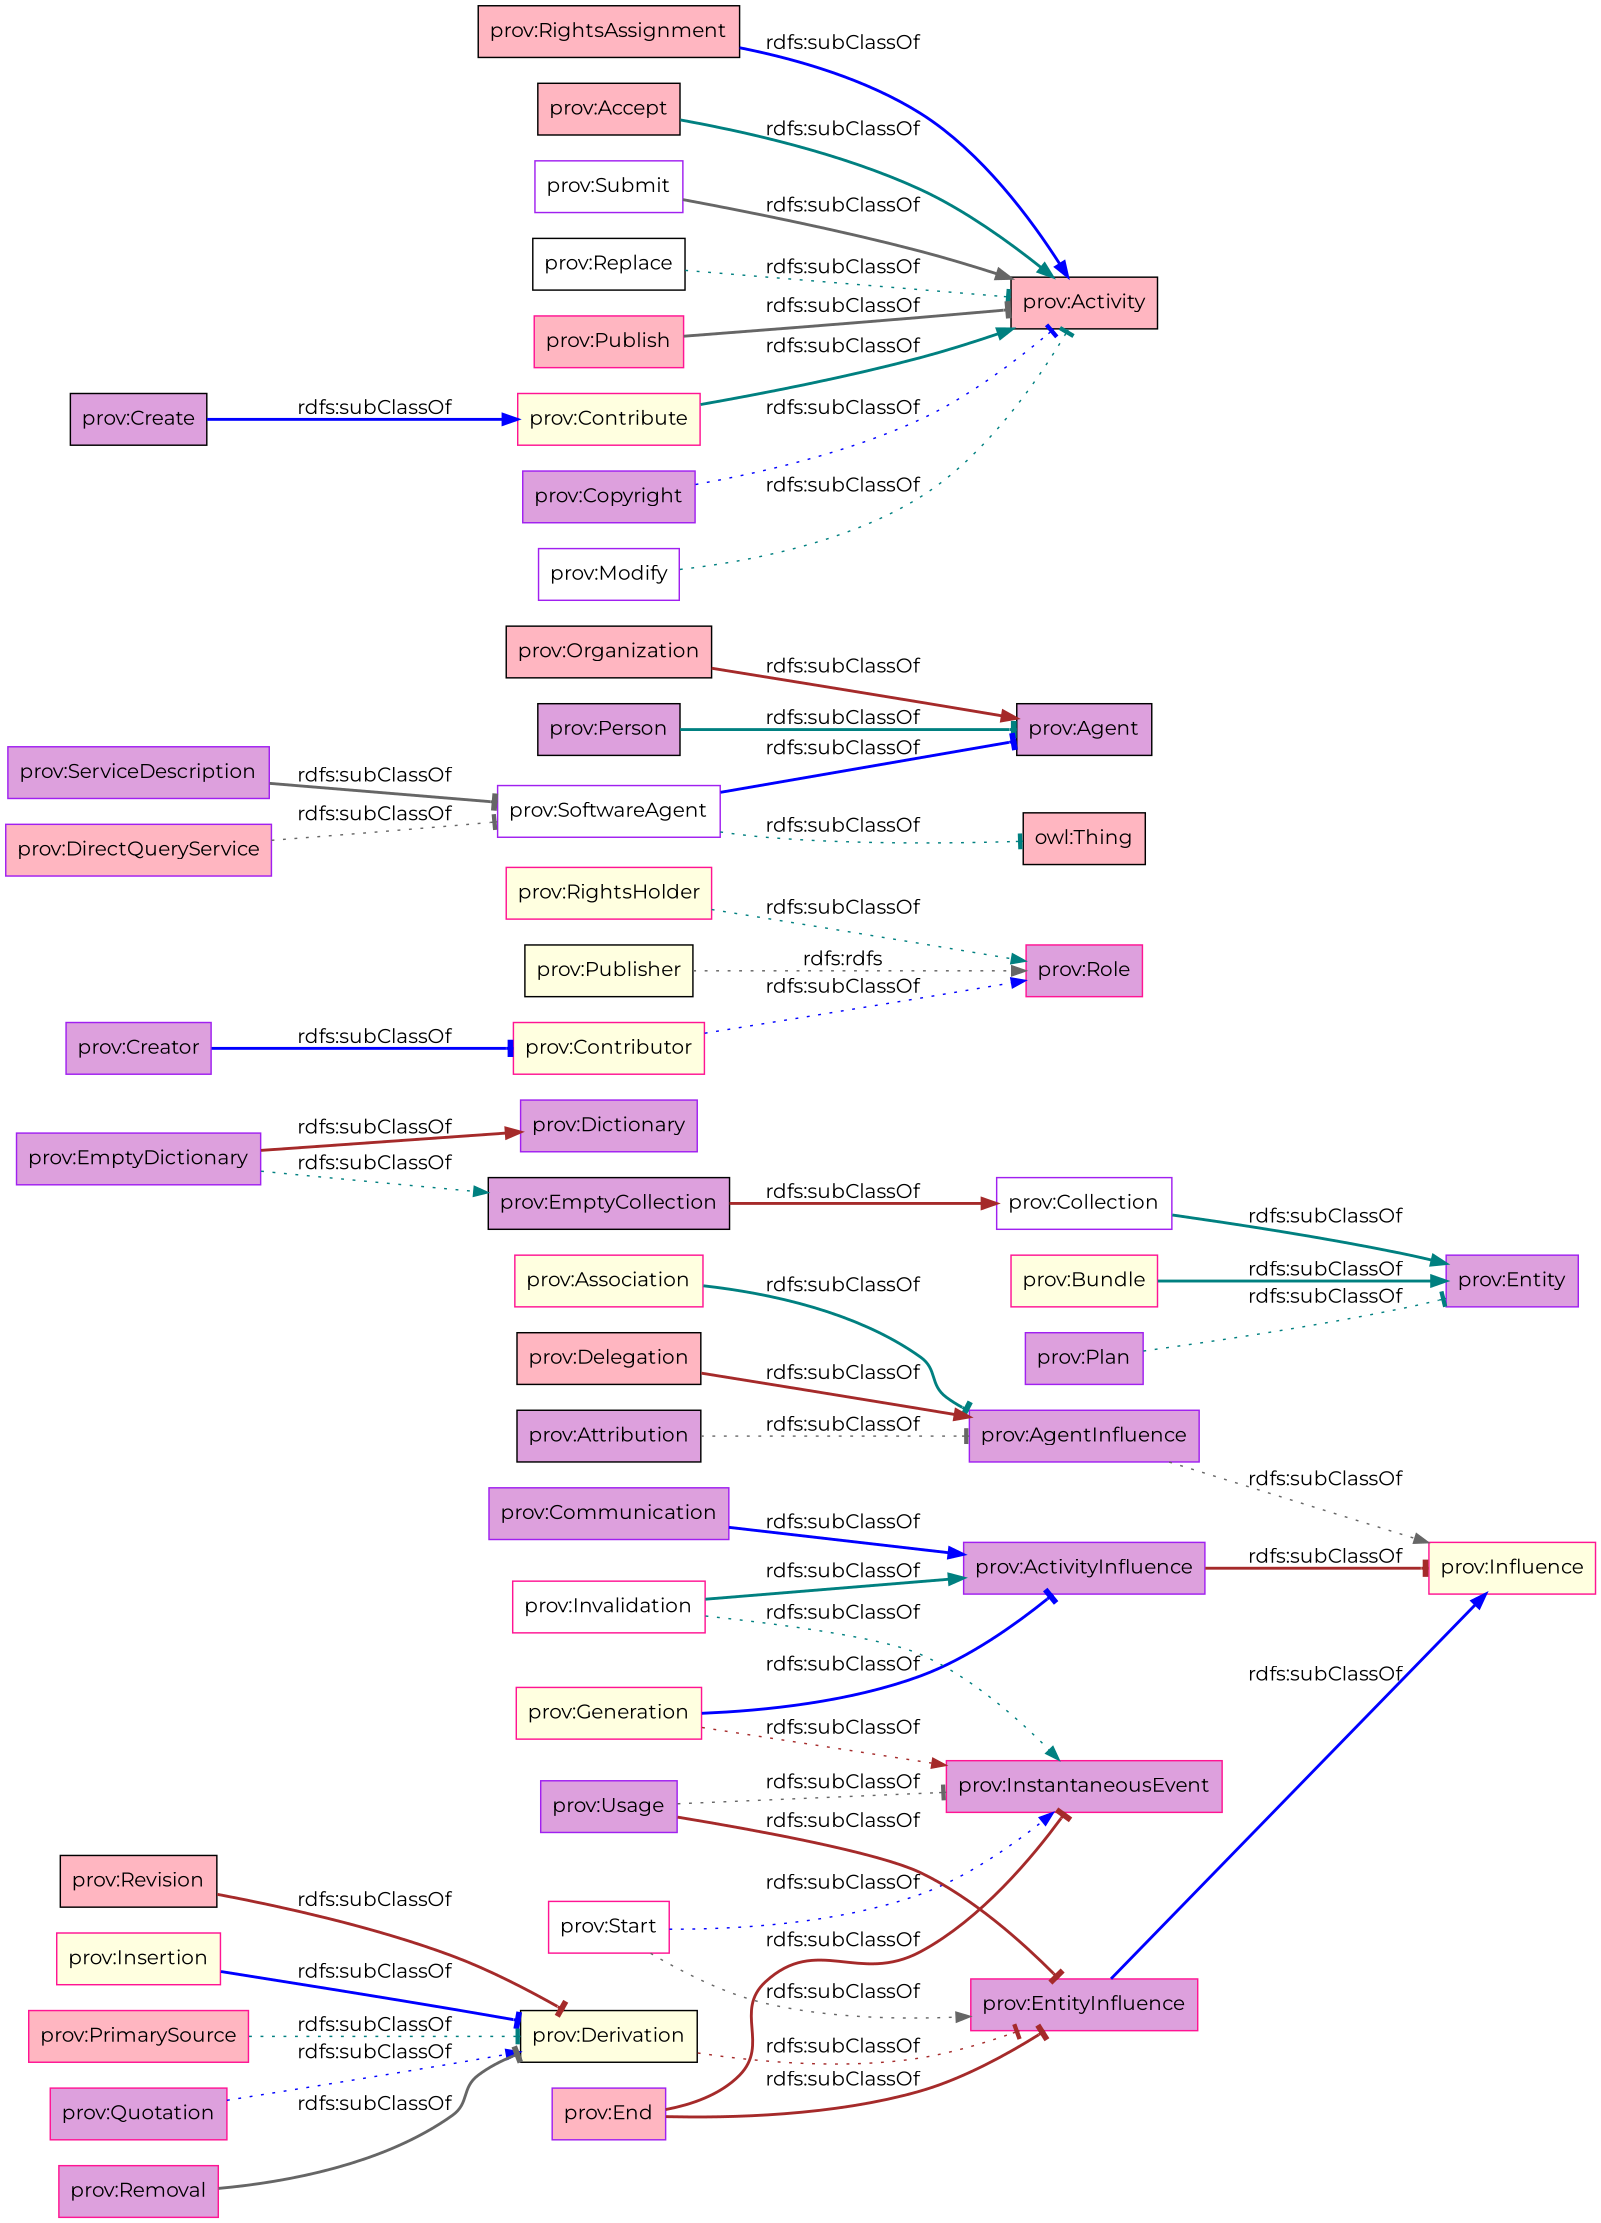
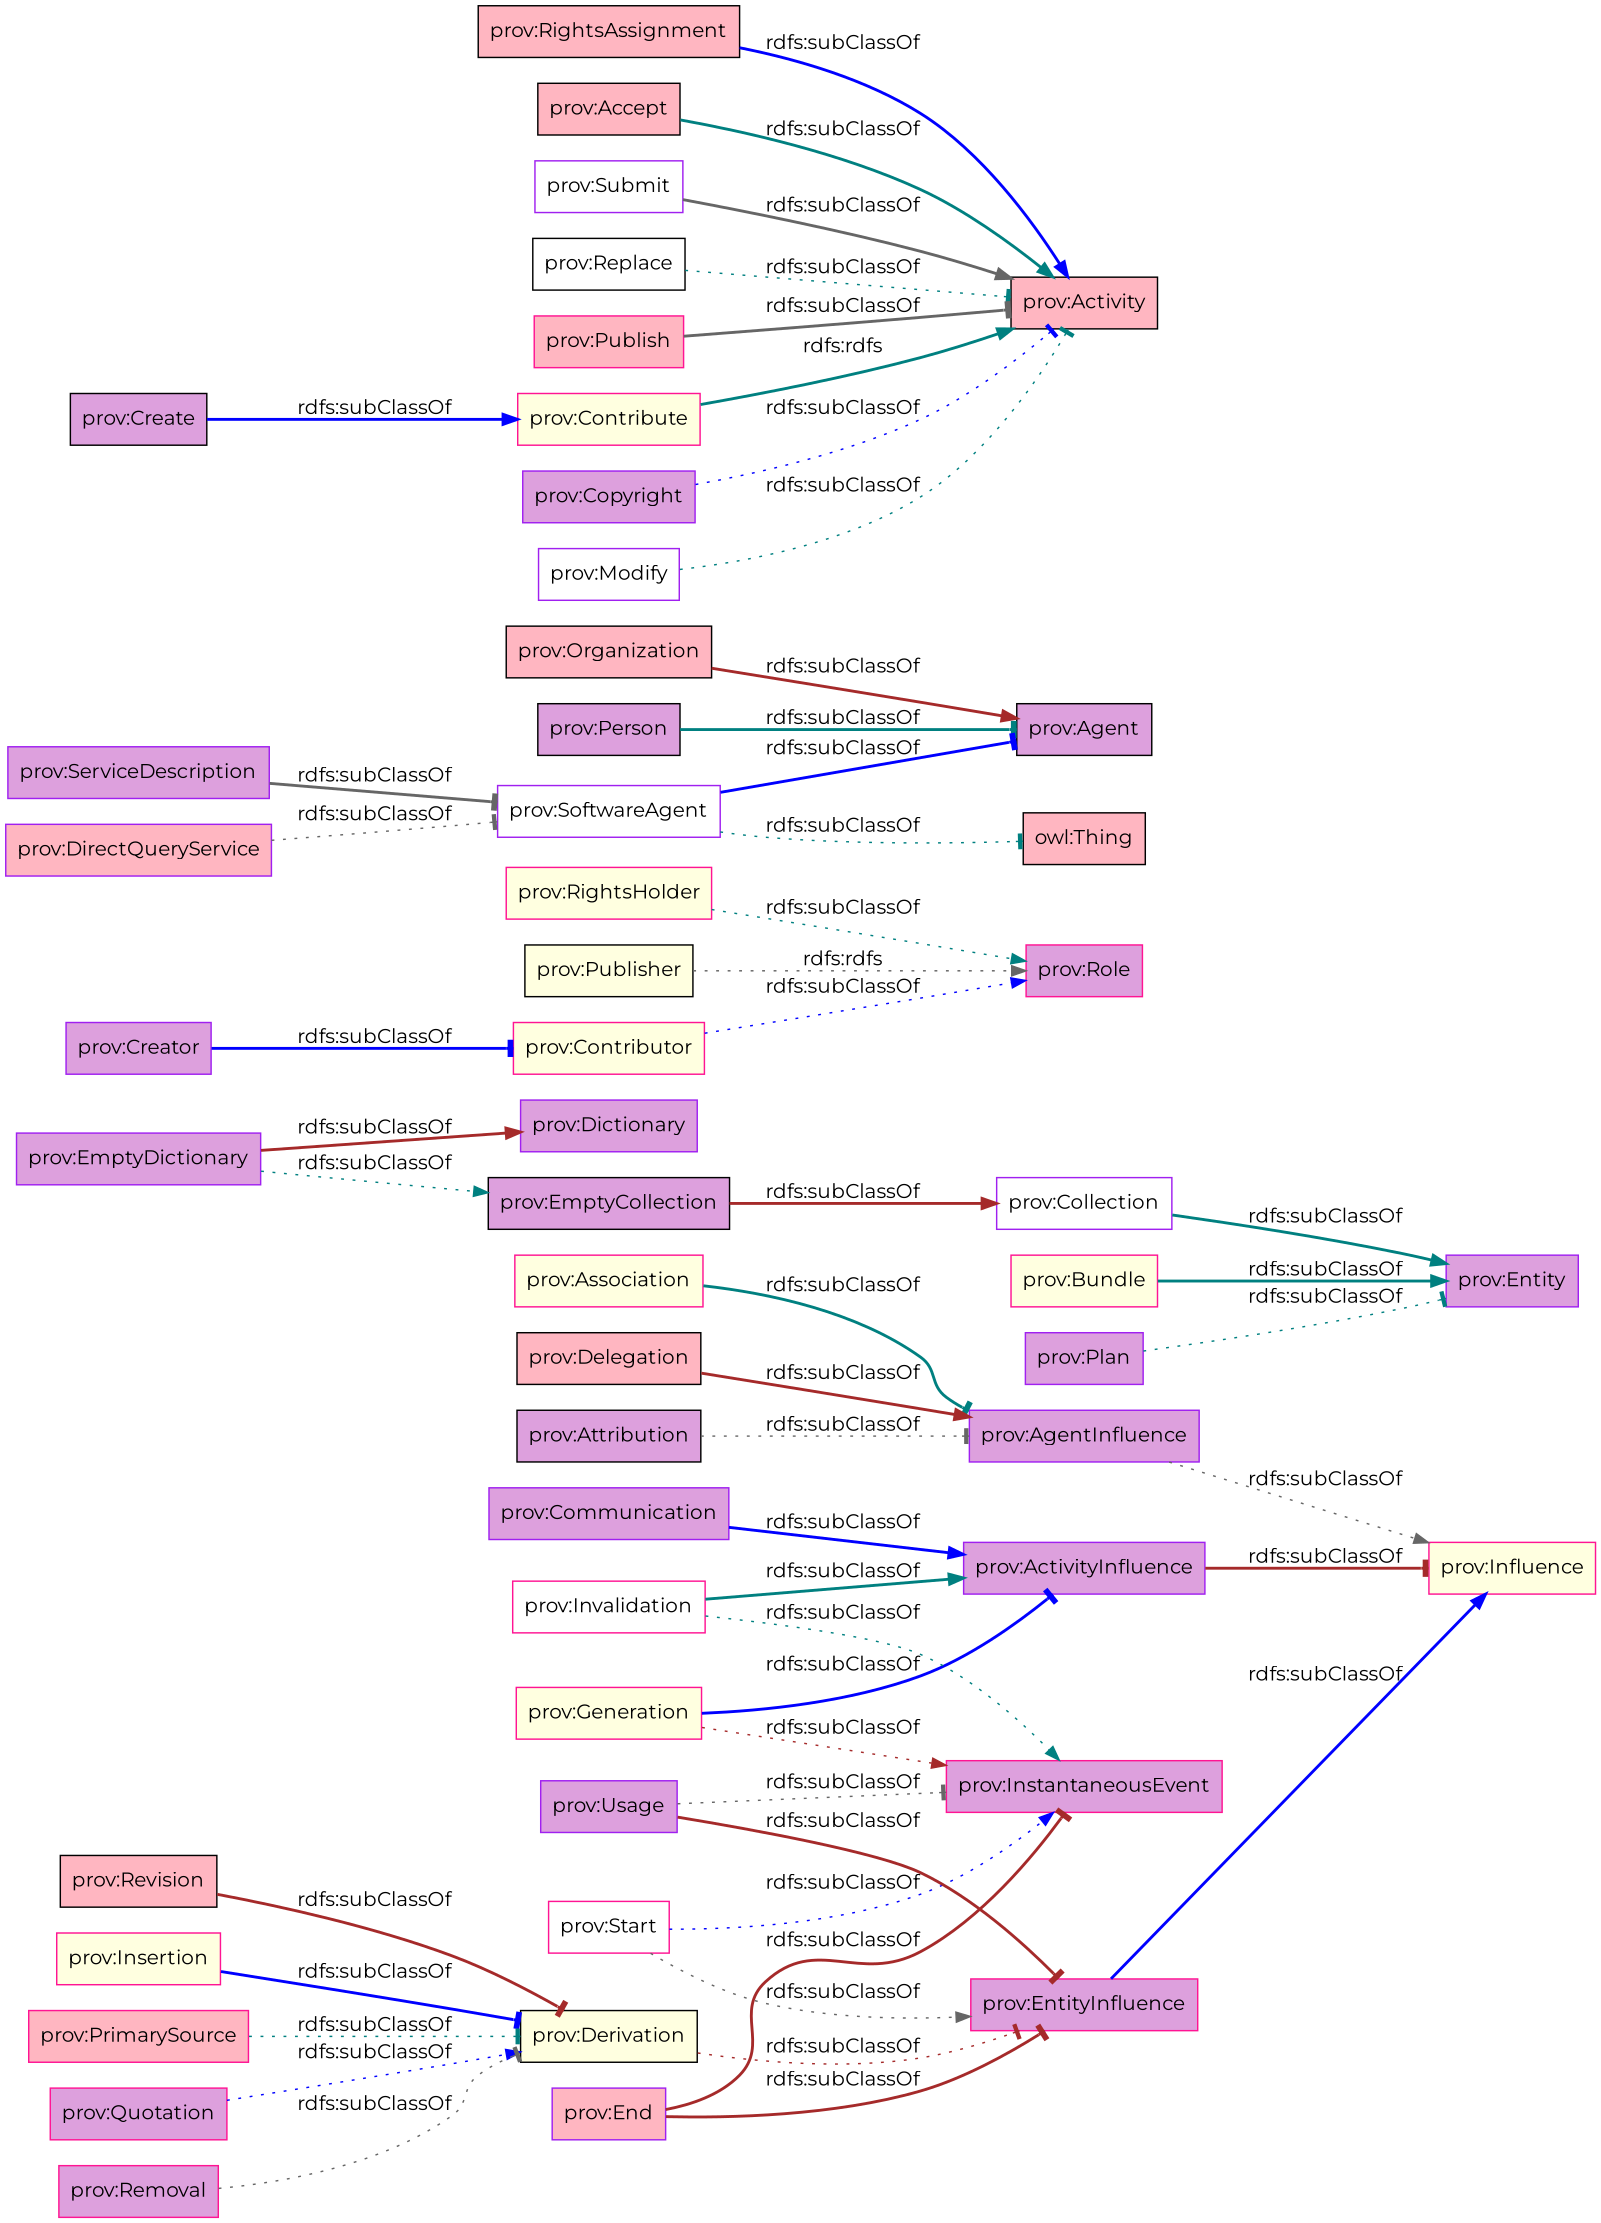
edge "prov:Contribute" -> "prov:Activity": label "rdfs:subClassOf" -> "rdfs:rdfs"
edge "prov:Removal" -> "prov:Derivation": style bold -> dotted
